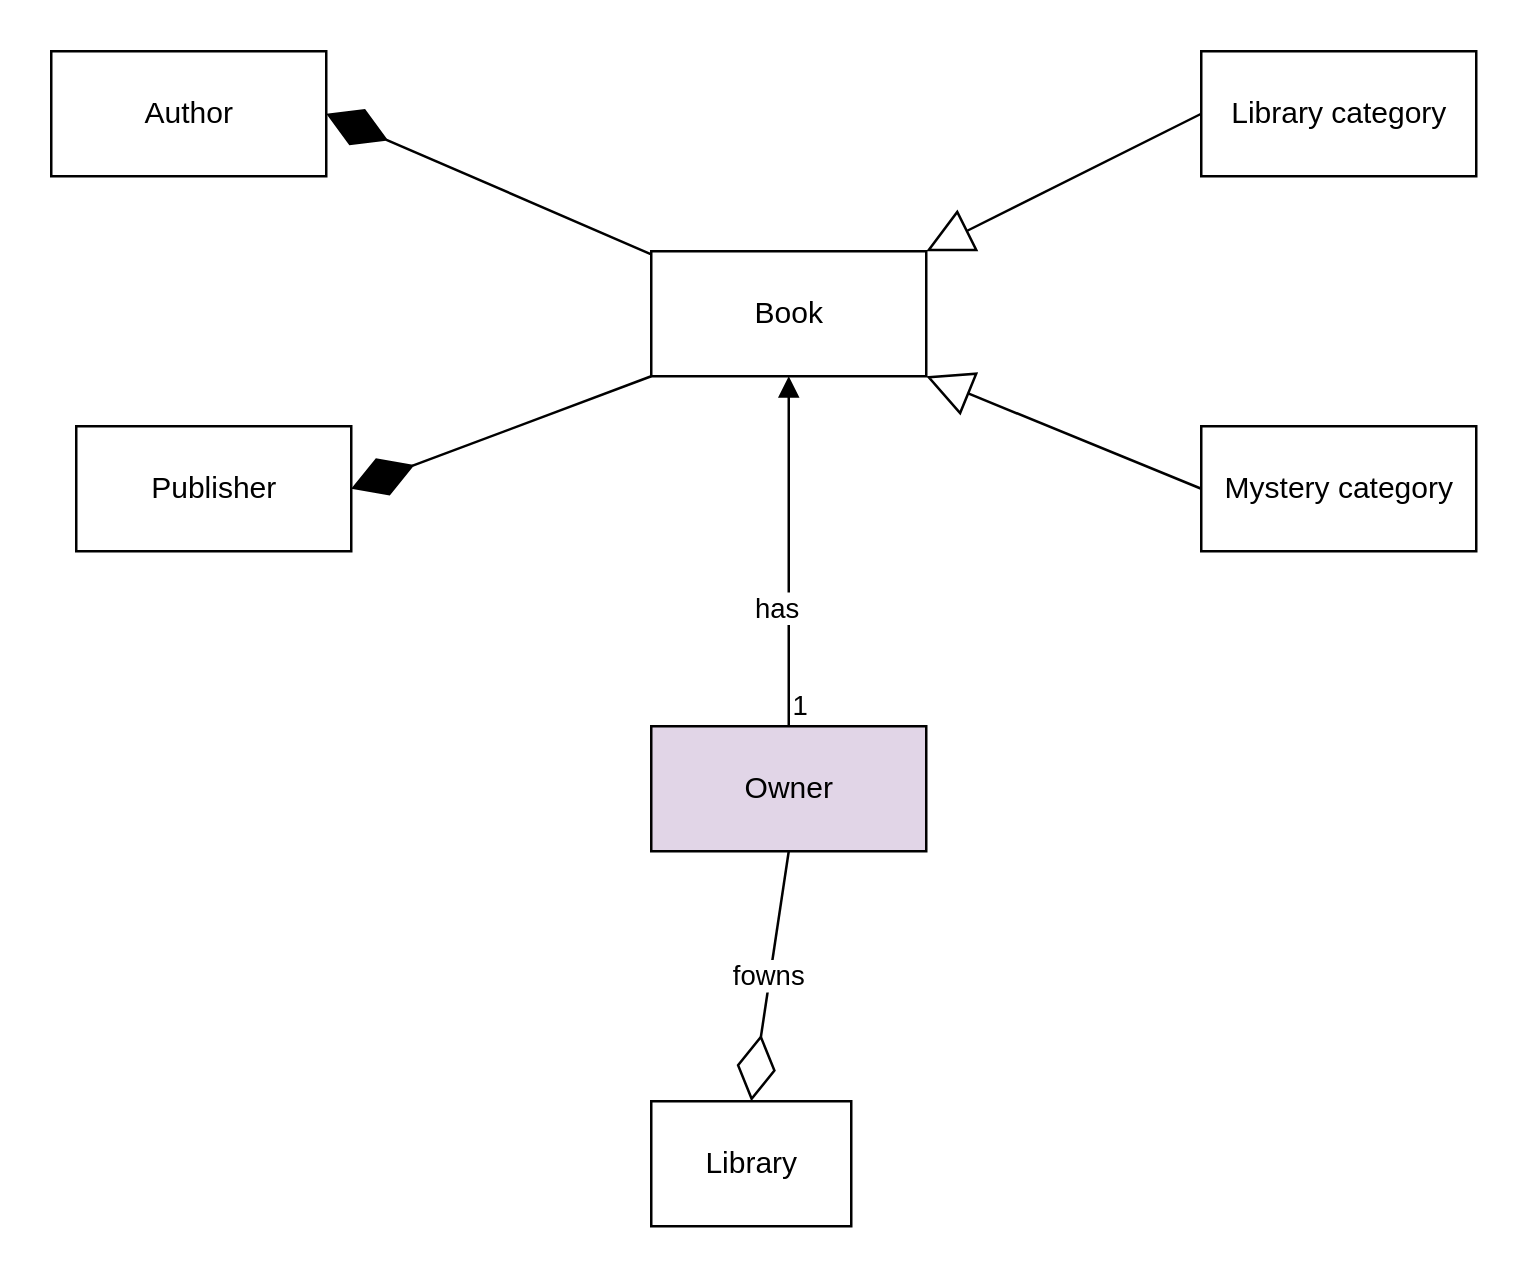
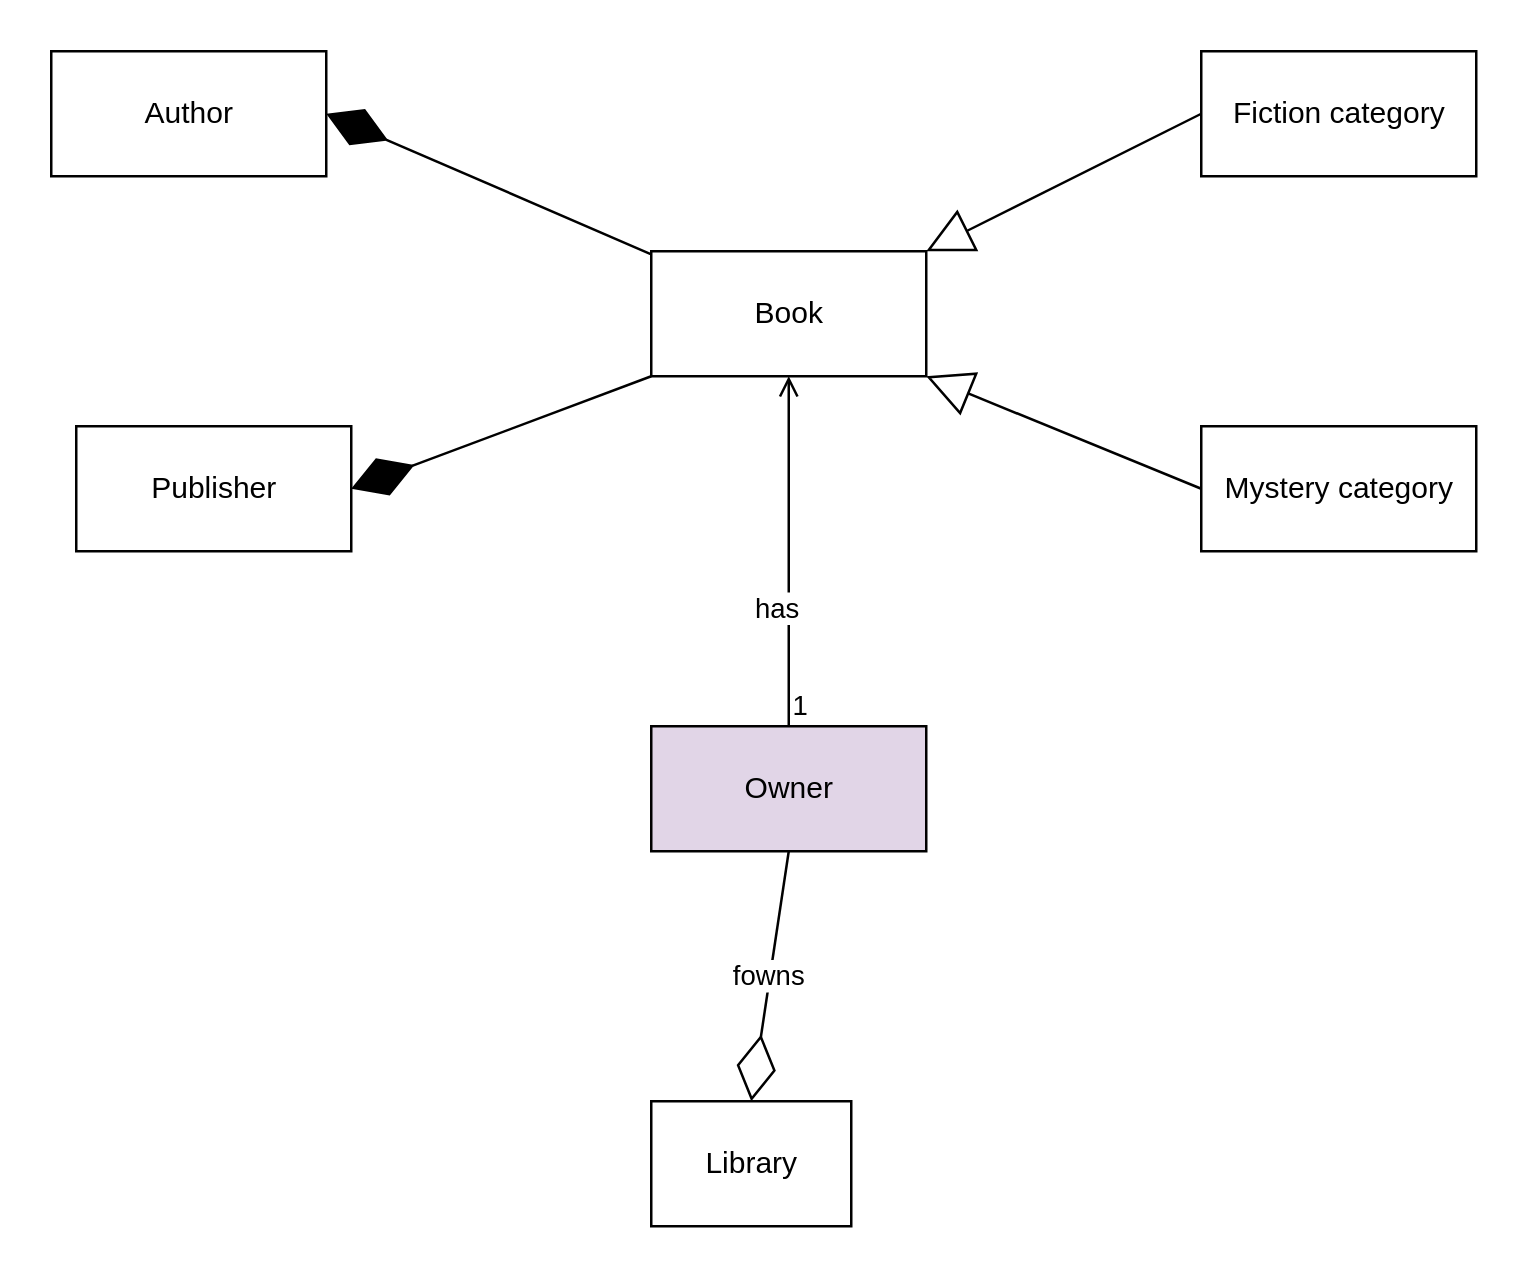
node "Library category": label "Library category" -> "Fiction category"
edge "Owner" -> "Book": arrowhead block -> open
